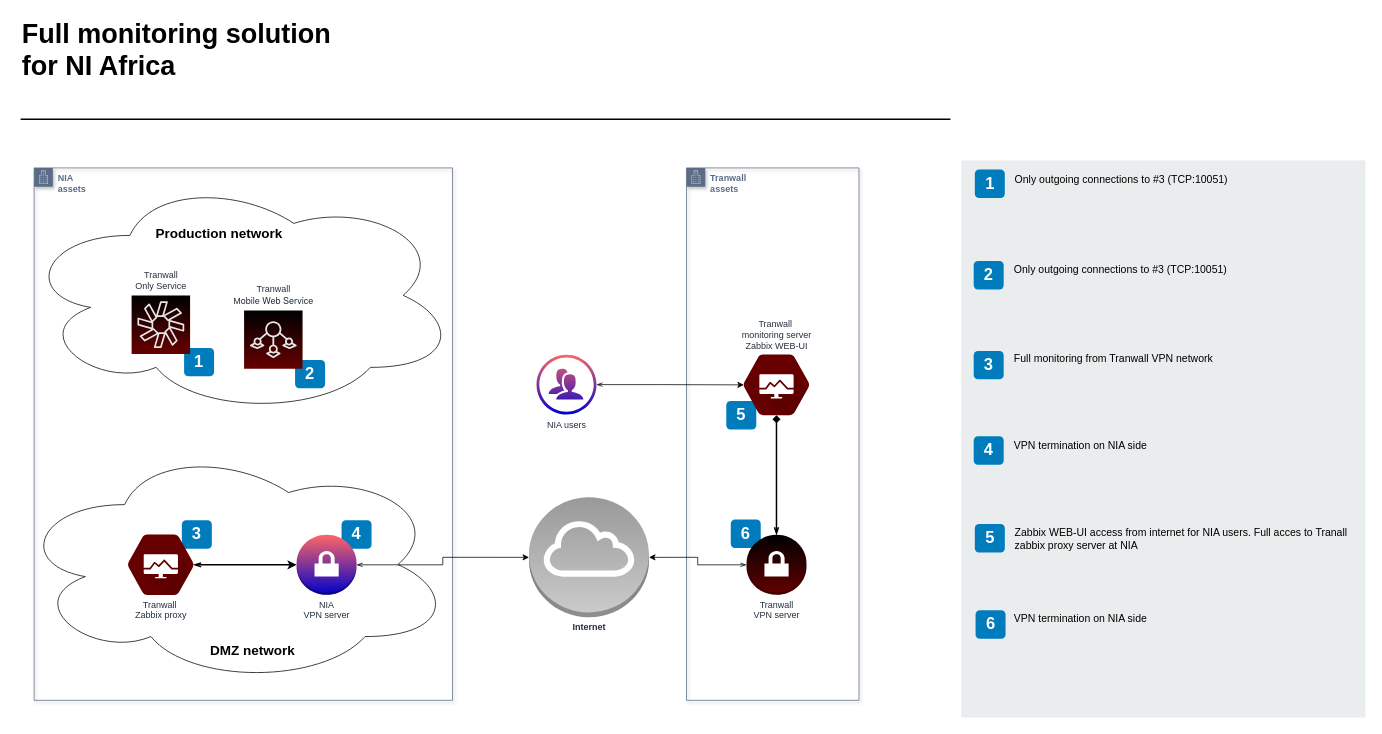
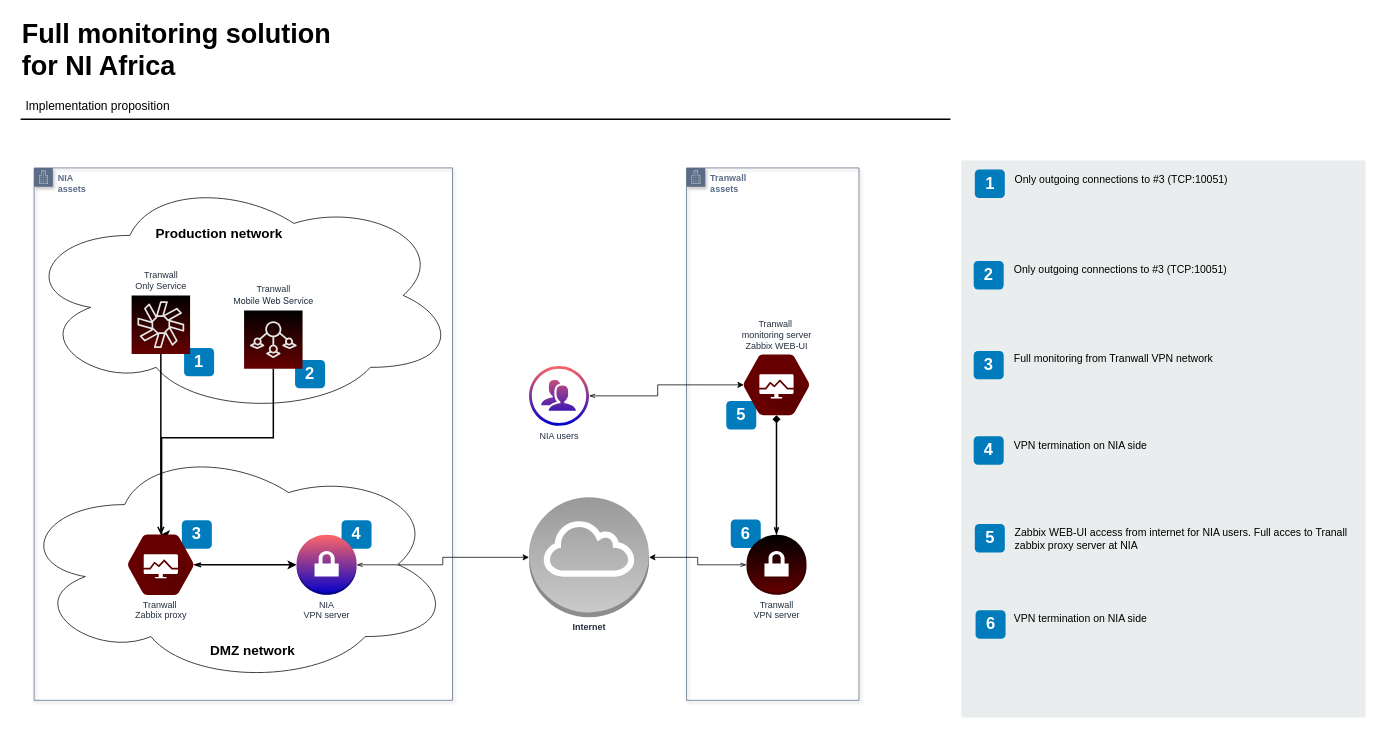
node "Implementation proposition": added
node "NIA users": moved (567, 384) -> (559, 396)
edge "Tranwall Only Service" -> "Tranwall Zabbix proxy": added
edge "Tranwall Mobile Web Service" -> "Tranwall Zabbix proxy": added
